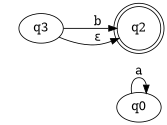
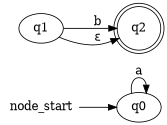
node "q3": label "q3" -> "q1"
node "node_start": added
